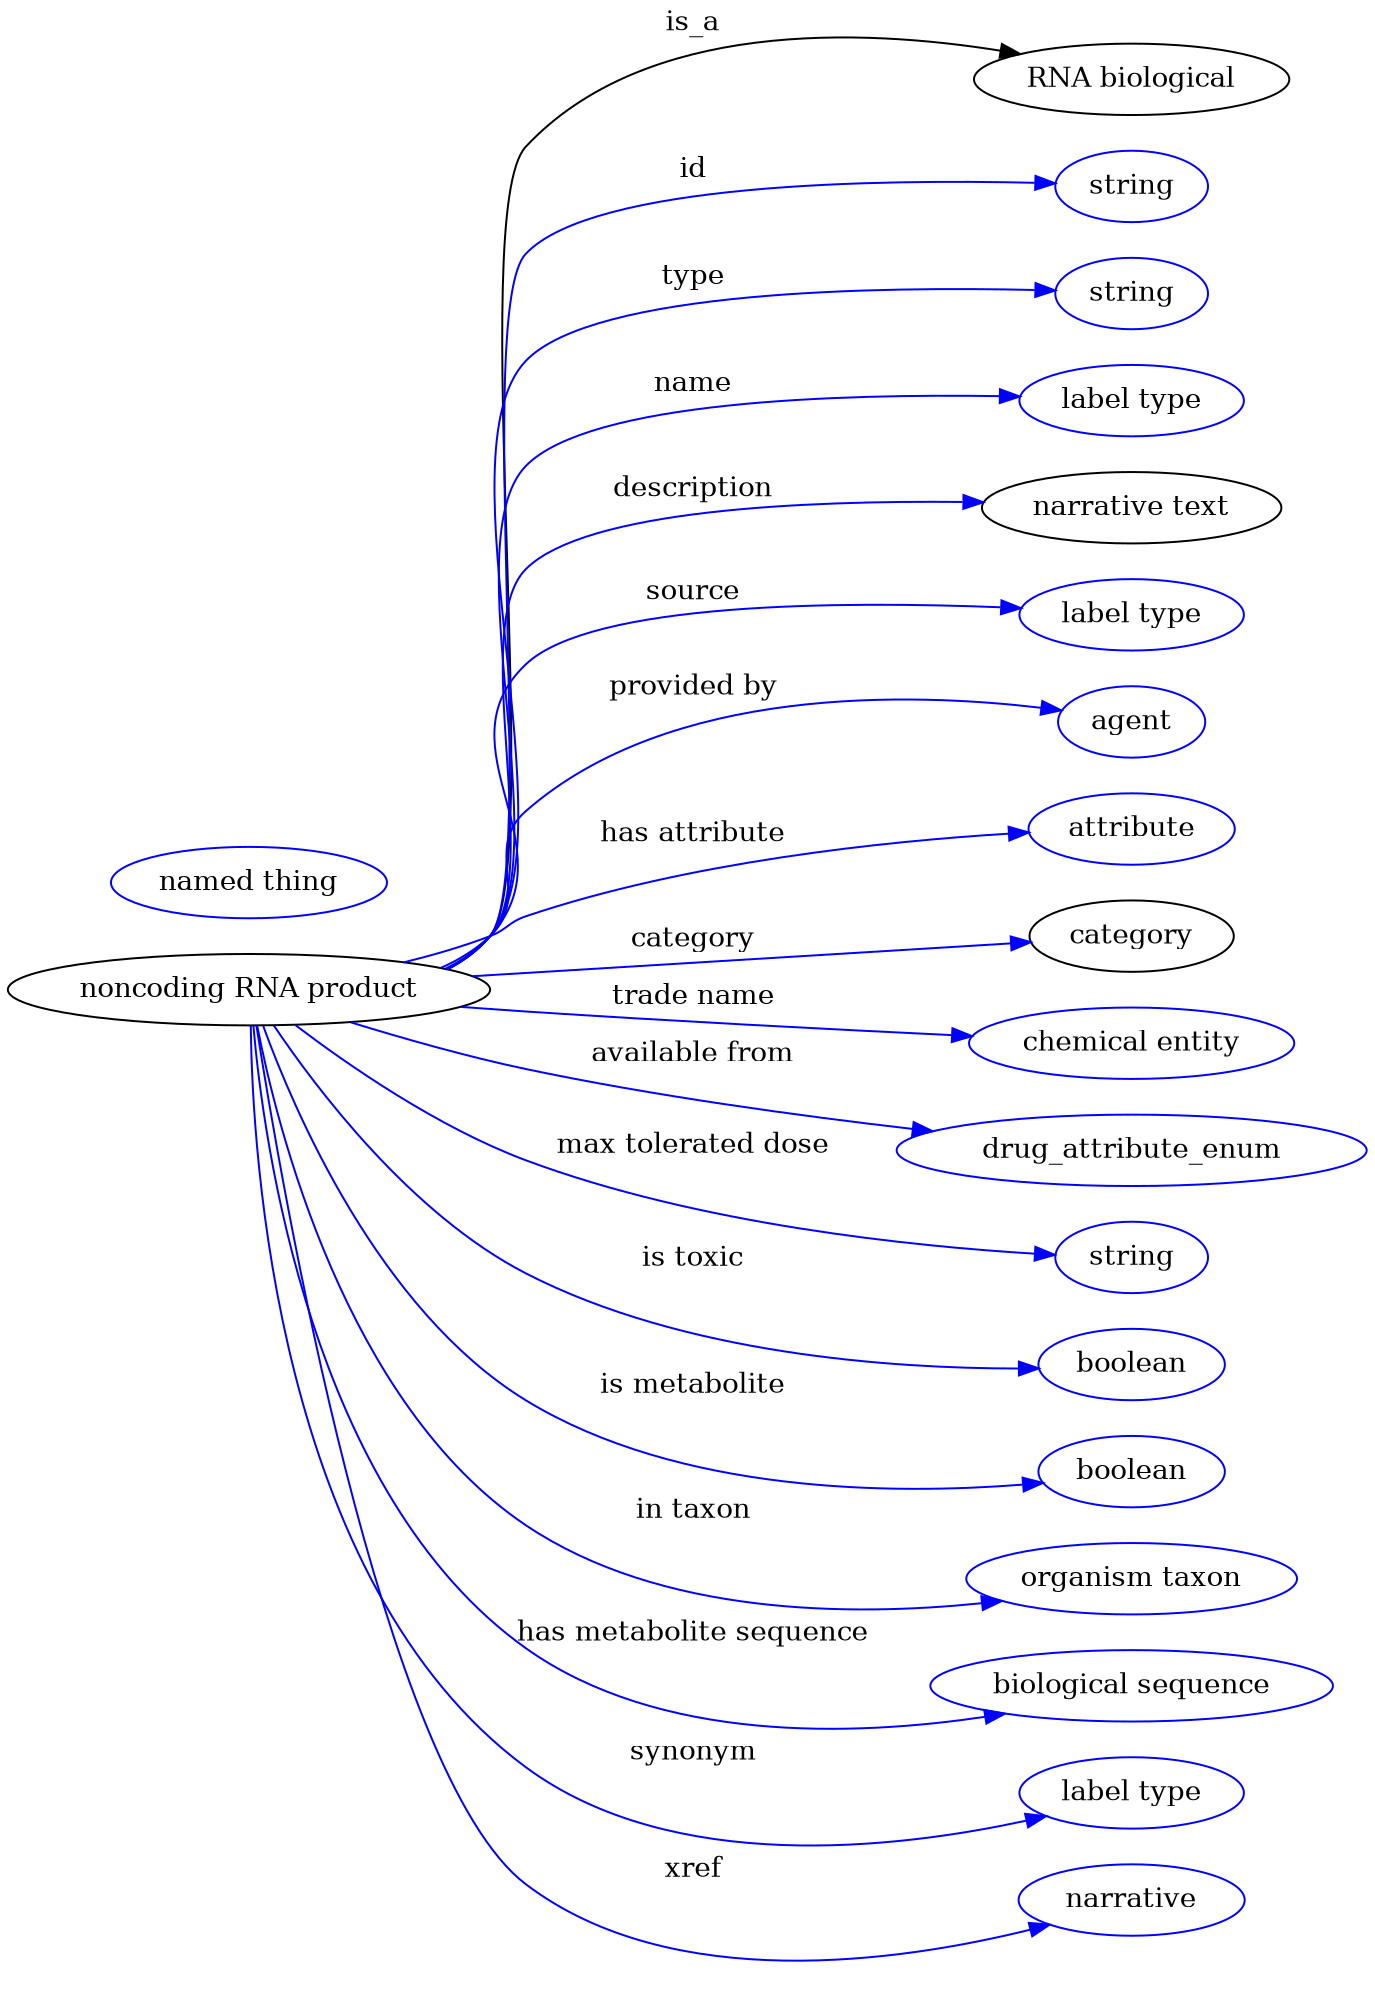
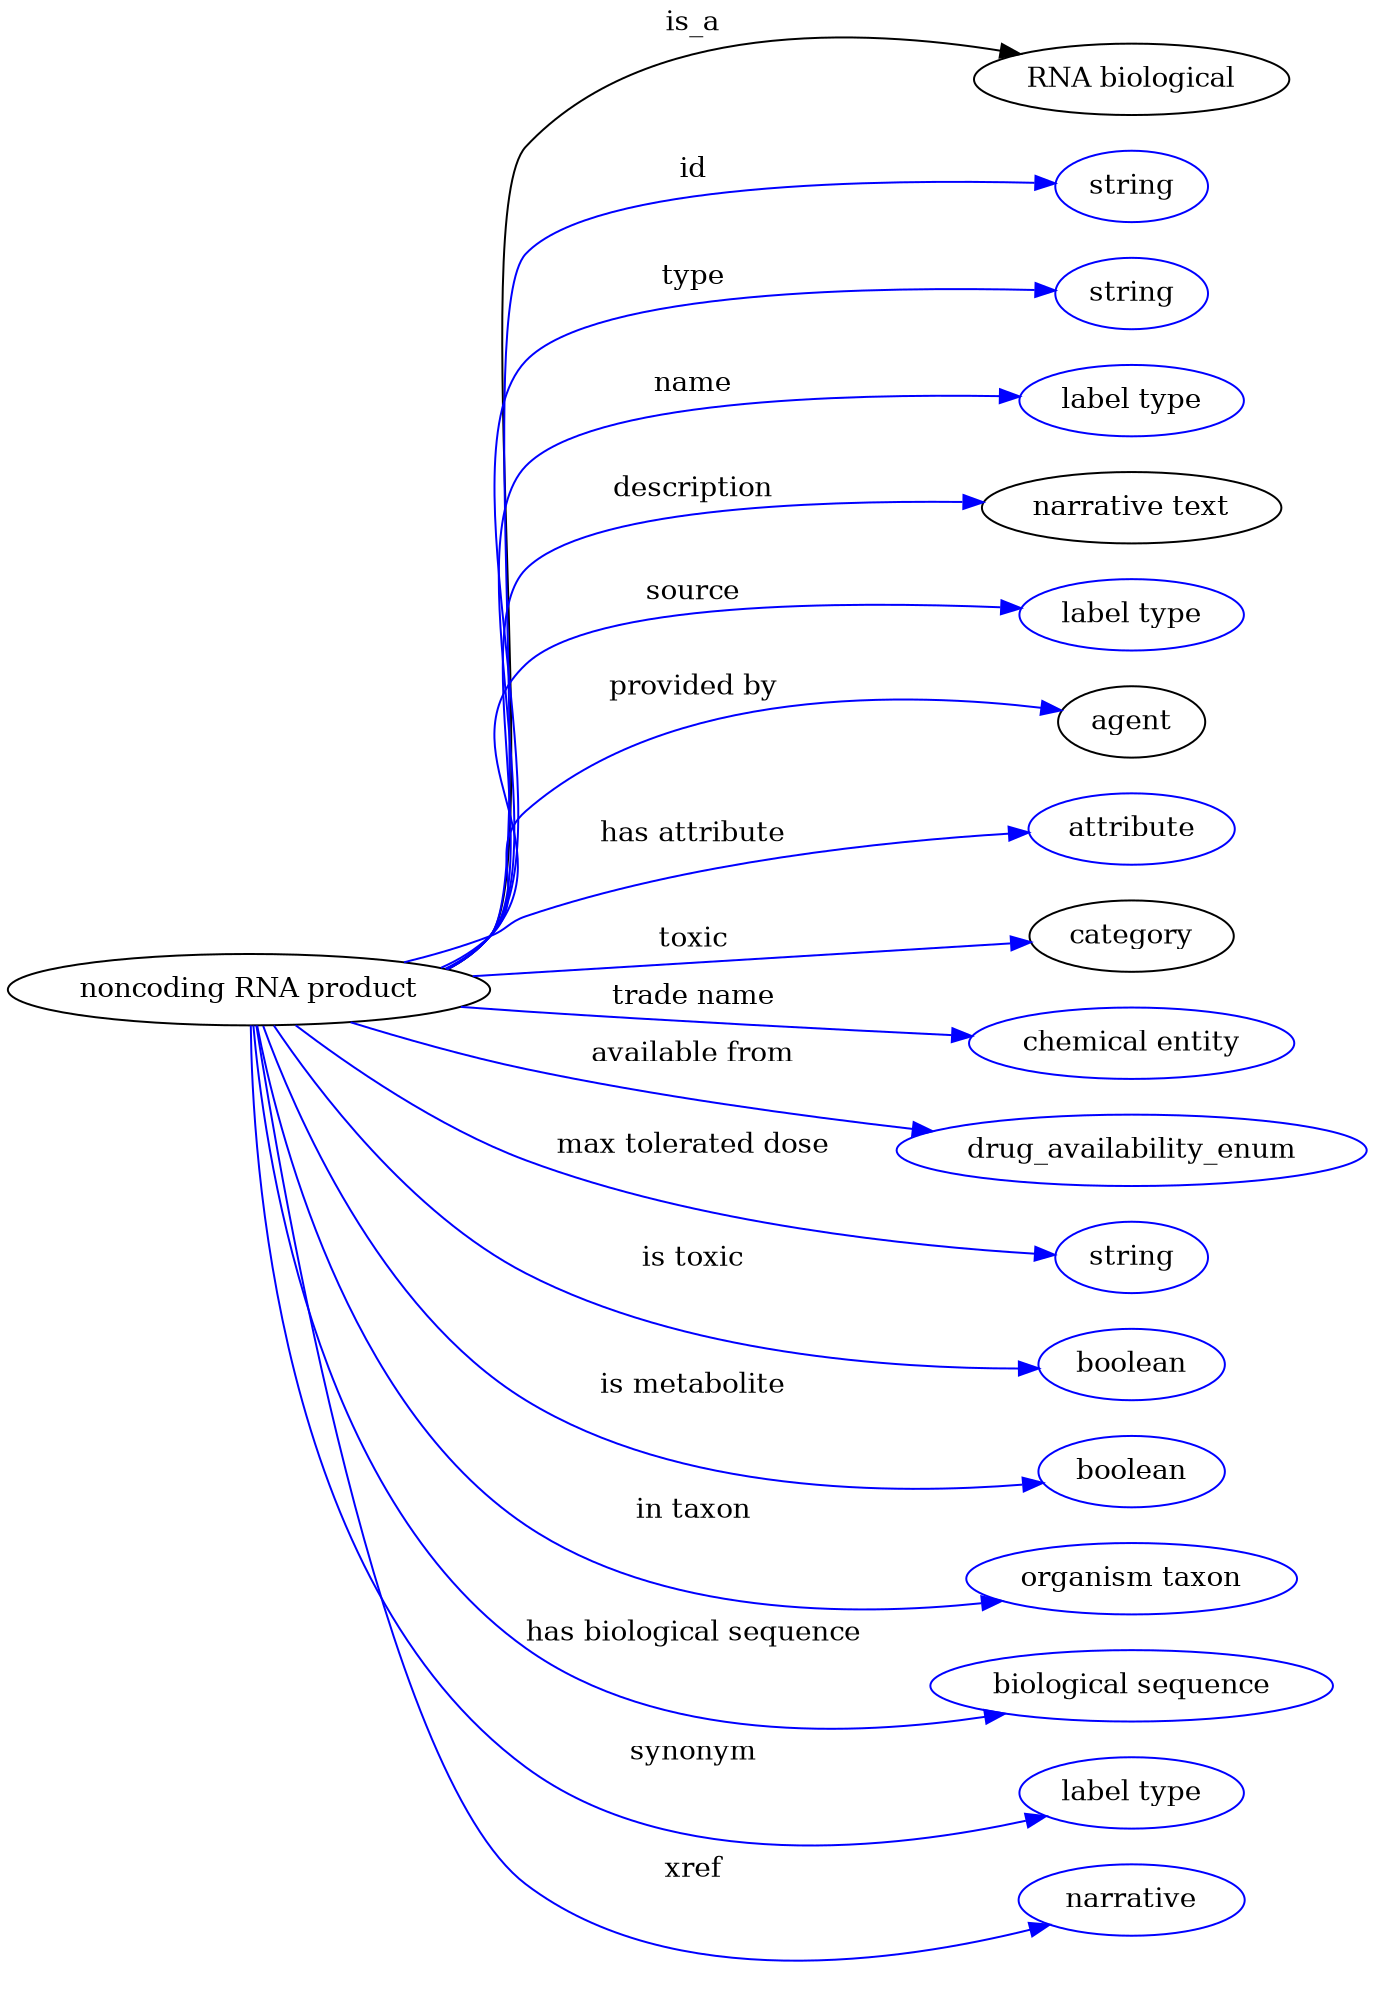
node "agent": color blue -> black
node "named thing": removed
edge "noncoding RNA product" -> "category": label "category" -> "toxic"
node "drug_attribute_enum": label "drug_attribute_enum" -> "drug_availability_enum"
edge "noncoding RNA product" -> "biological sequence": label "has metabolite sequence" -> "has biological sequence"
